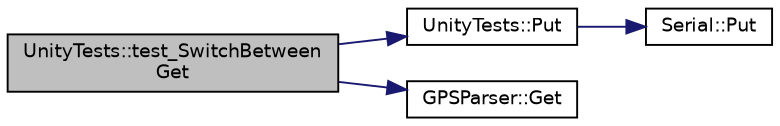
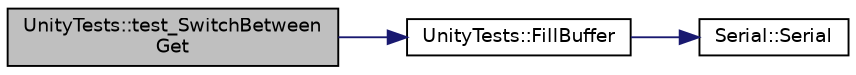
node "UnityTests::Put": label "UnityTests::Put" -> "UnityTests::FillBuffer"
node "Serial::Put": label "Serial::Put" -> "Serial::Serial"
node "GPSParser::Get": removed
